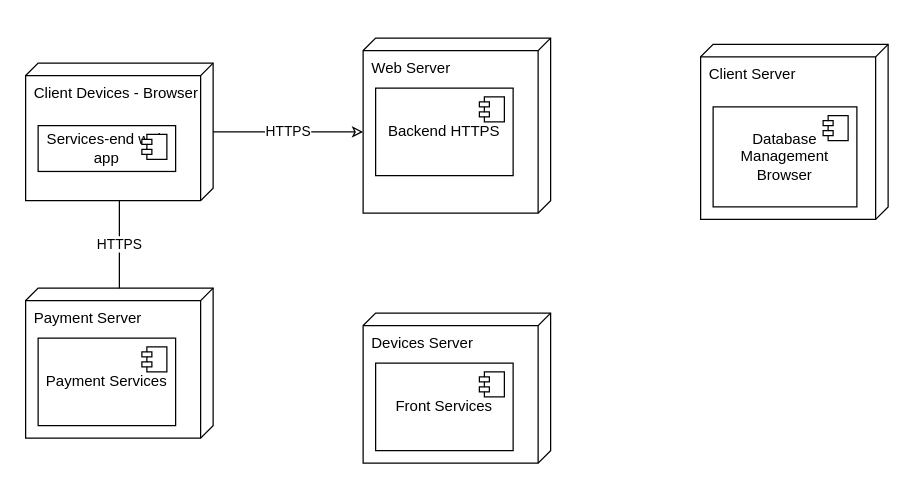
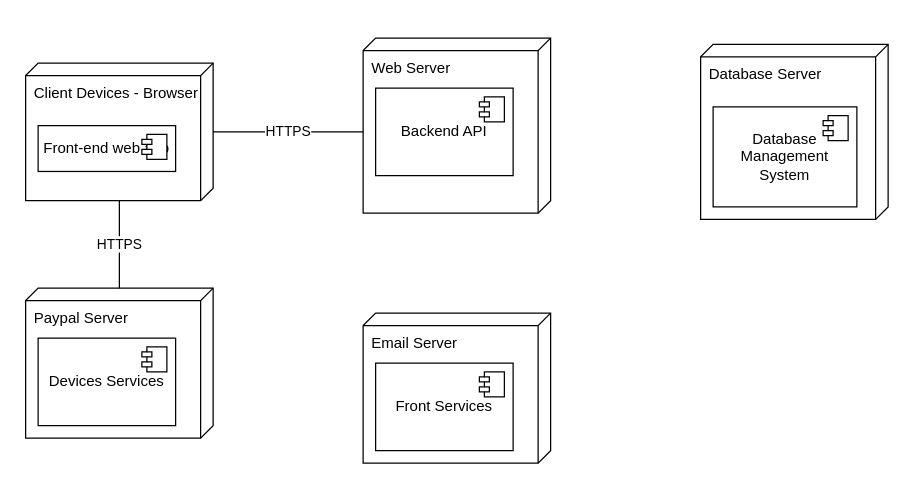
node "Client Server": label "Client Server" -> "Database Server"
edge "Client Devices - Browser" -> "Web Server": arrowhead classic -> none
node "Backend HTTPS": label "Backend HTTPS" -> "Backend API"
node "Services-end web app": label "Services-end web app" -> "Front-end web app"
node "Database Management Browser": label "Database Management Browser" -> "Database Management System"
node "Payment Server": label "Payment Server" -> "Paypal Server"
node "Devices Server": label "Devices Server" -> "Email Server"
node "Payment Services": label "Payment Services" -> "Devices Services"
